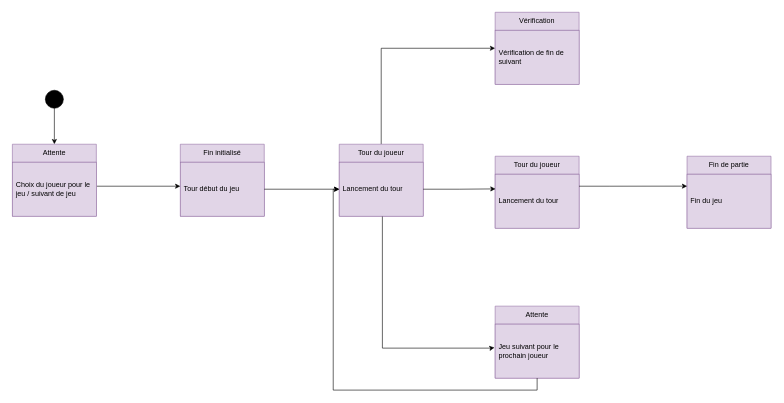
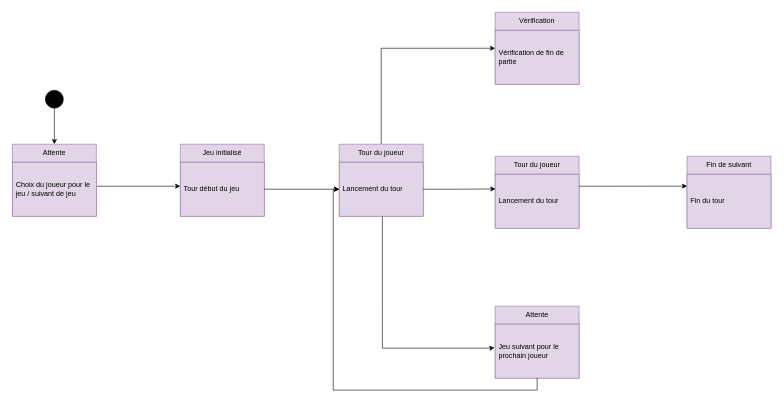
node "Vérification de fin de suivant": label "Vérification de fin de suivant" -> "Vérification de fin de partie"
node "Fin initialisé": label "Fin initialisé" -> "Jeu initialisé"
node "Fin de partie": label "Fin de partie" -> "Fin de suivant"
node "Fin du jeu": label "Fin du jeu" -> "Fin du tour"
